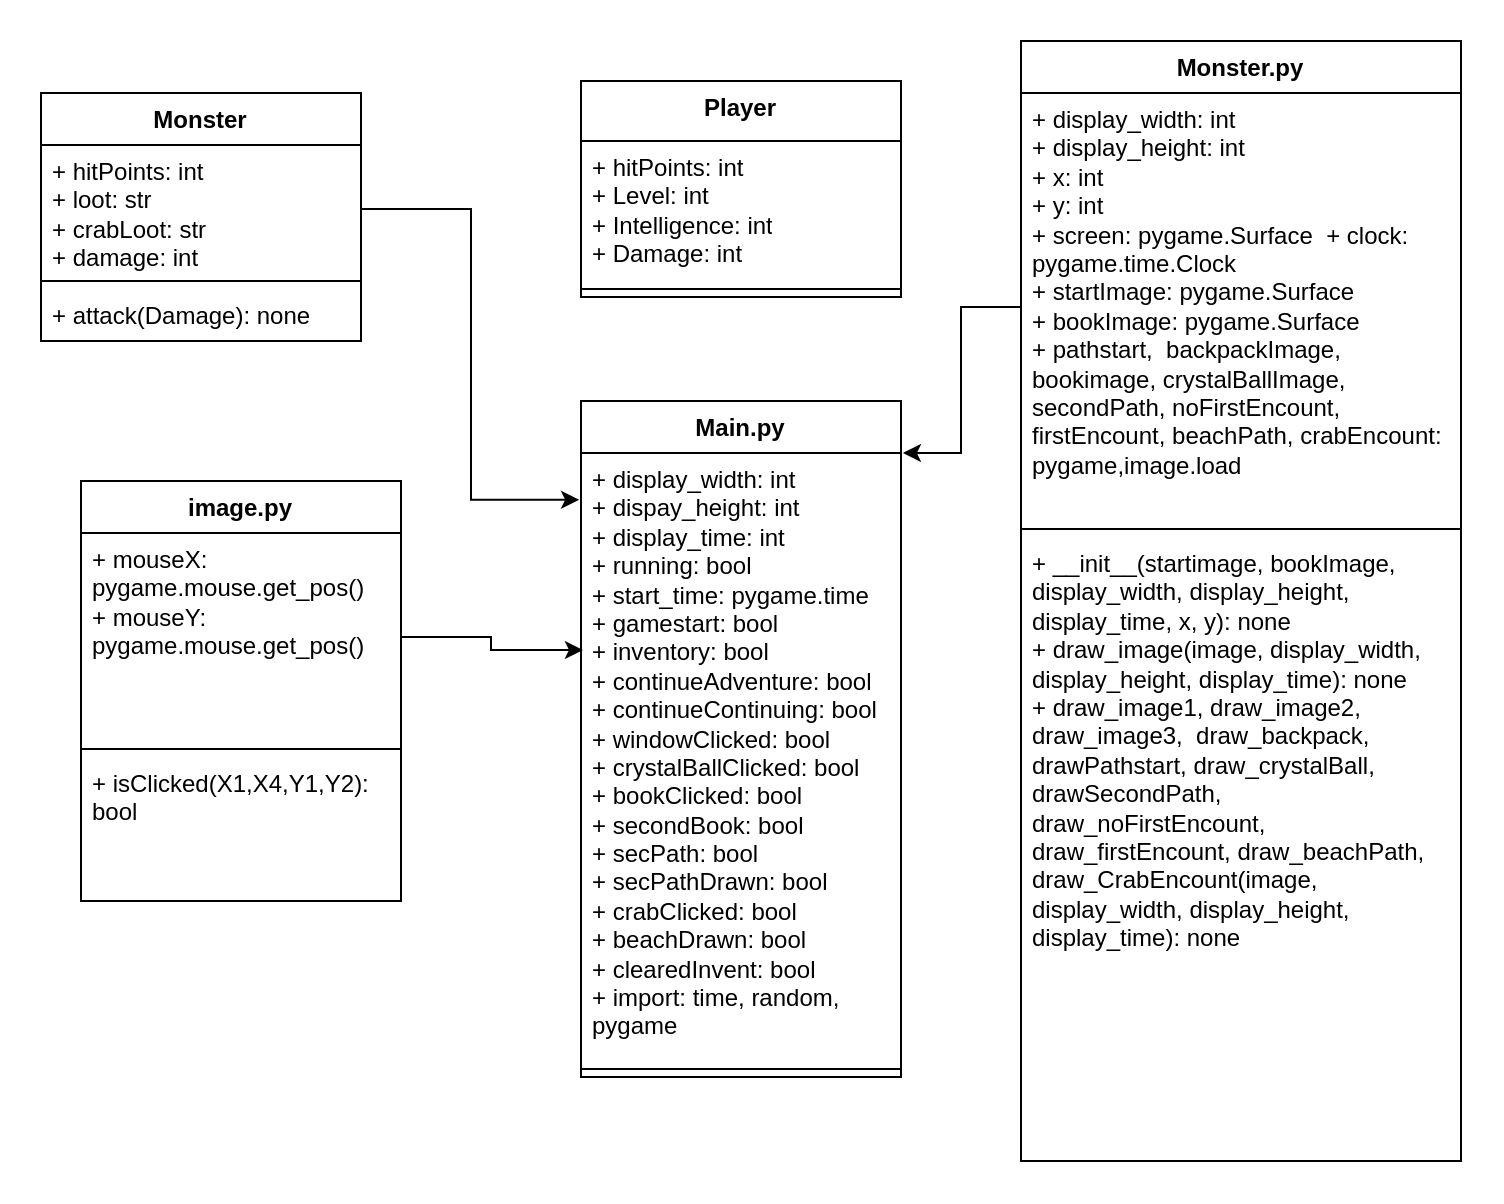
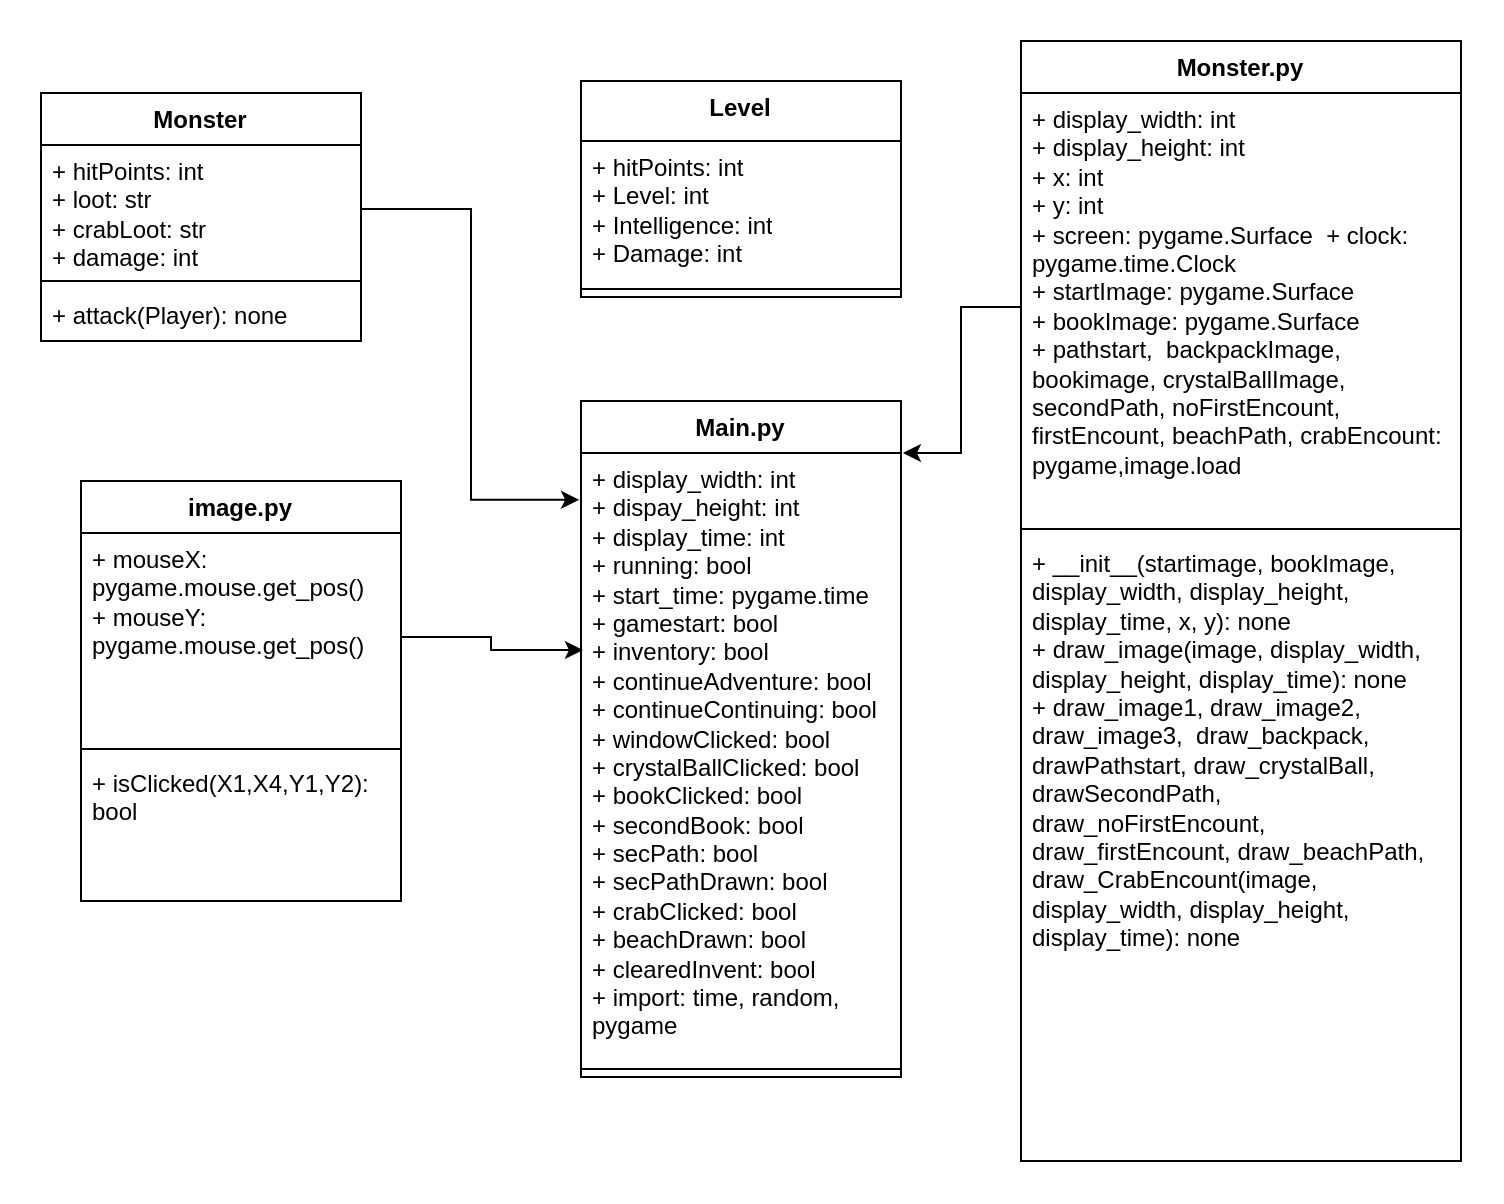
node "Player": label "Player" -> "Level"
node "+ attack(Damage): none": label "+ attack(Damage): none" -> "+ attack(Player): none"
